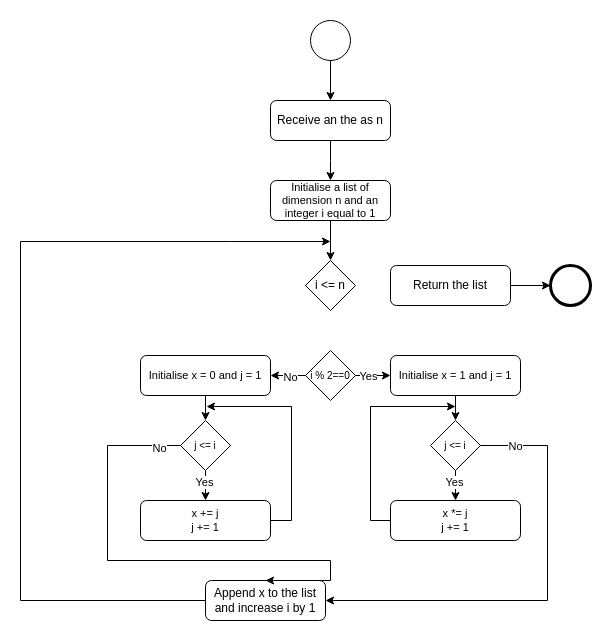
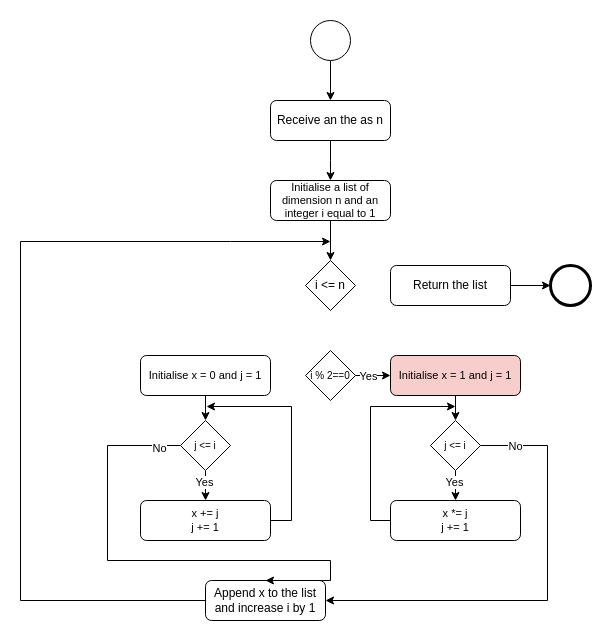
edge "i % 2==0" -> "Initialise x = 0 and j = 1": removed, label "No"
node "Initialise x = 1 and j = 1": fillcolor #ffffff -> #f8cecc
